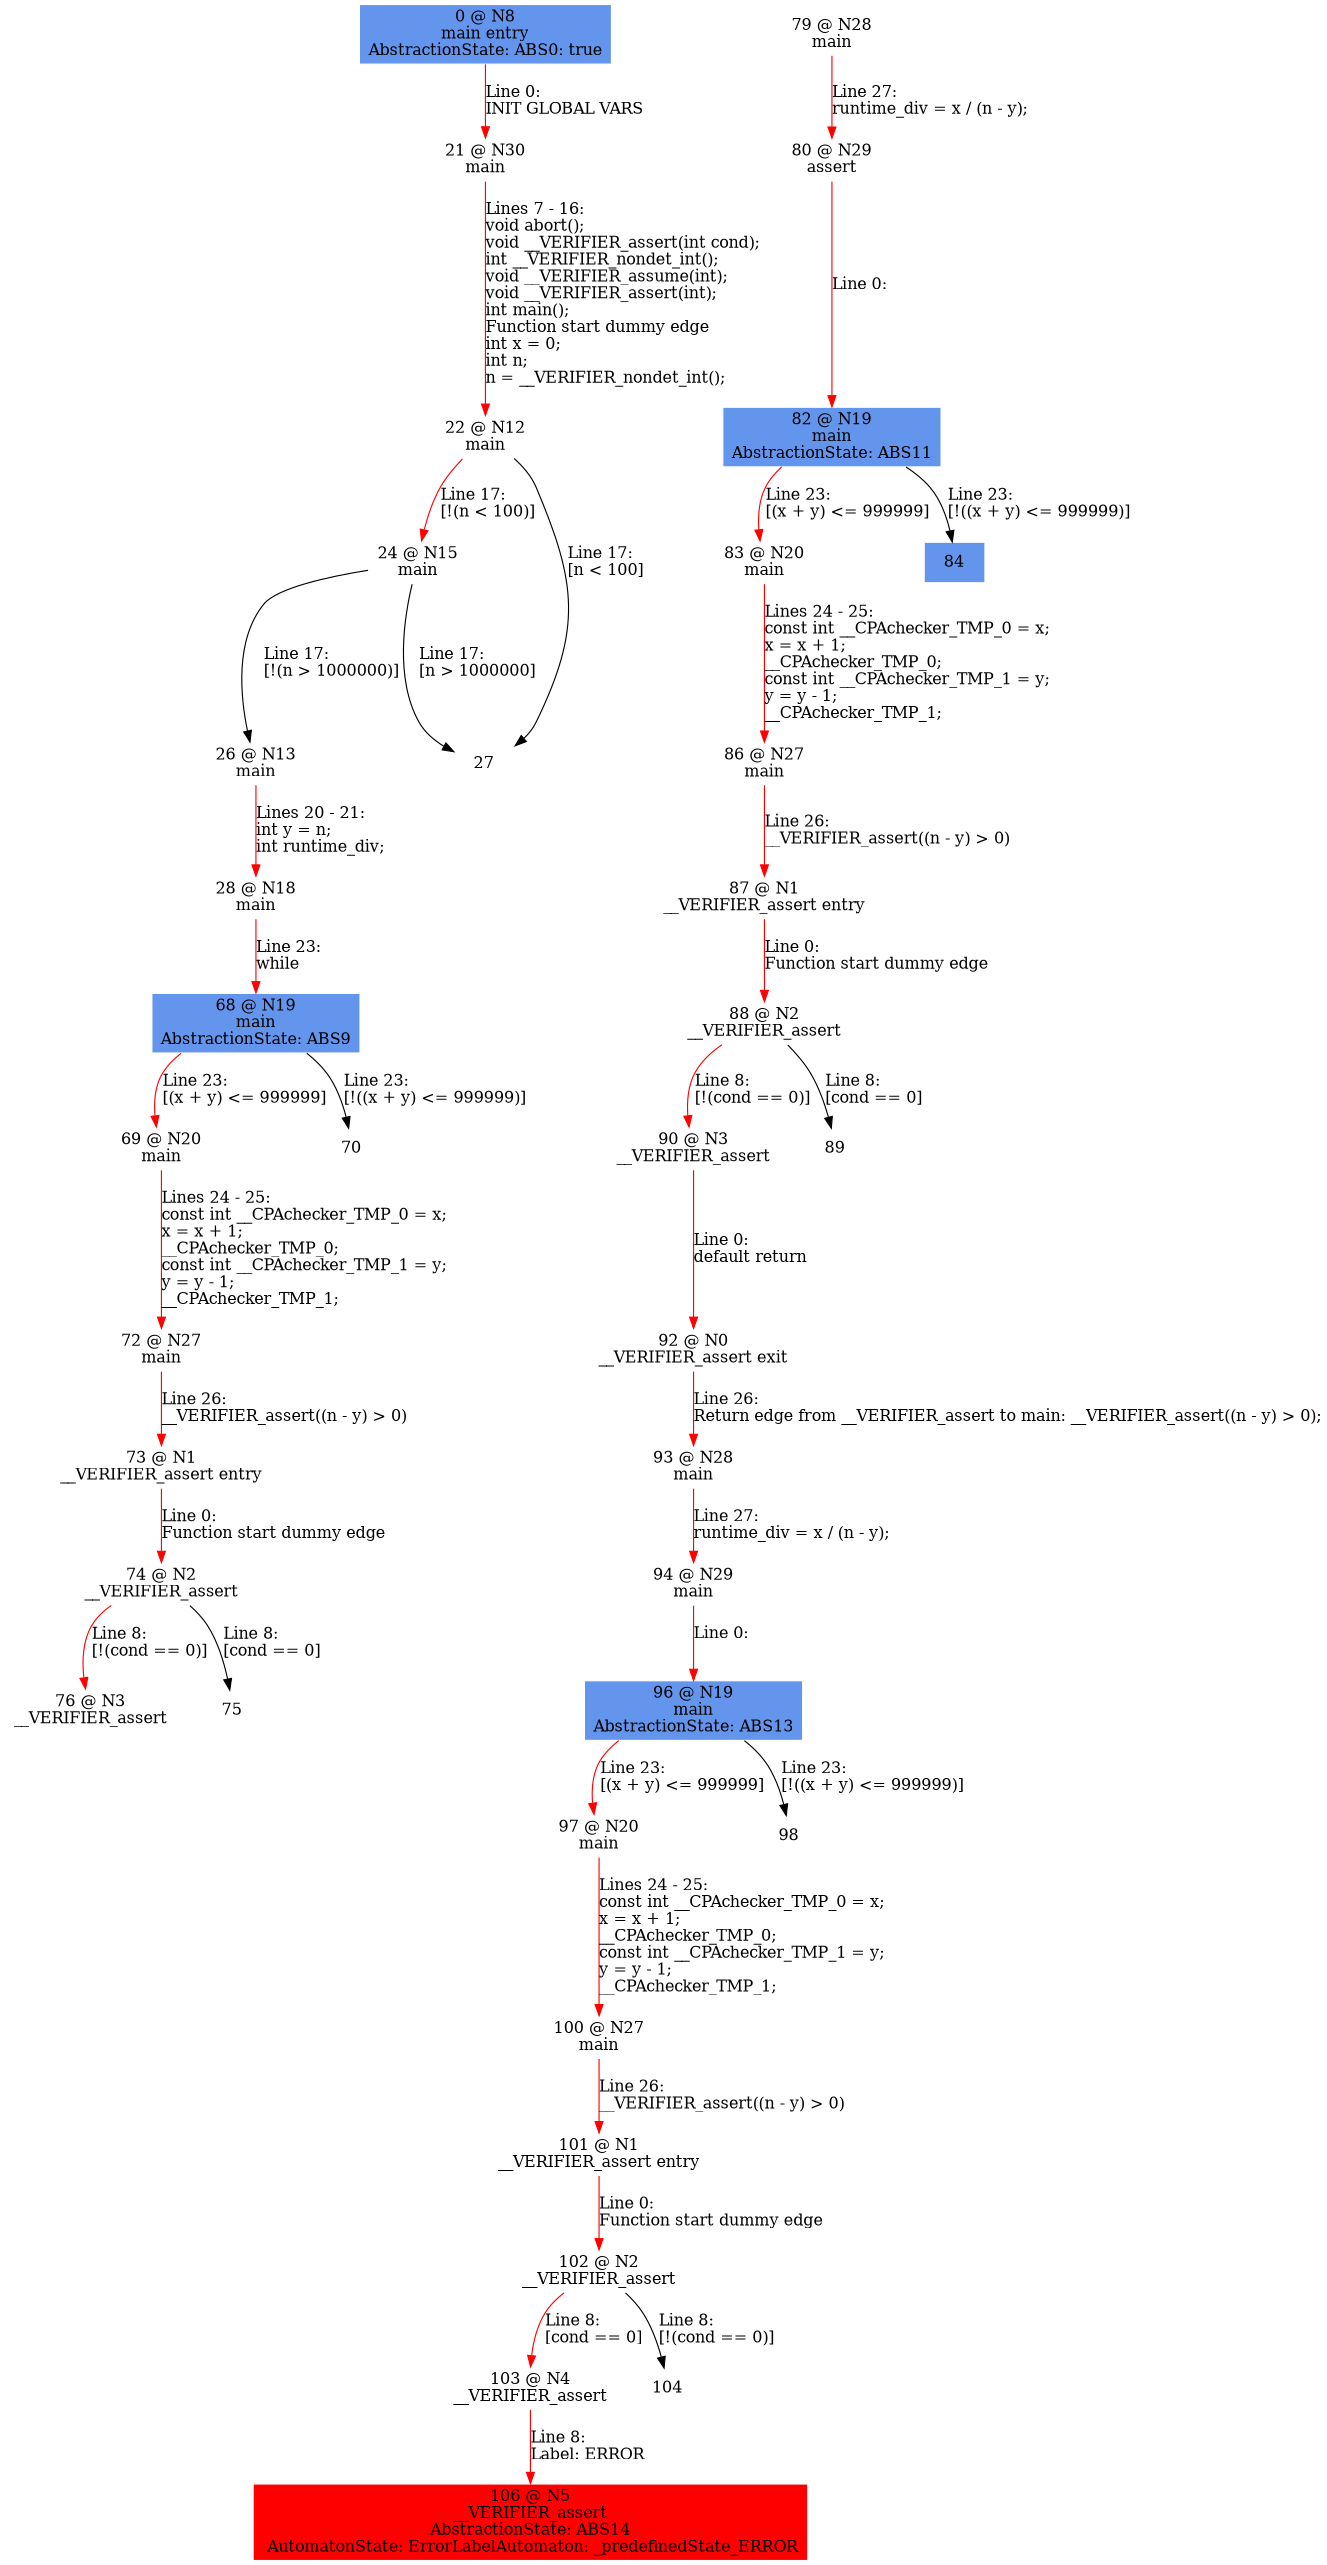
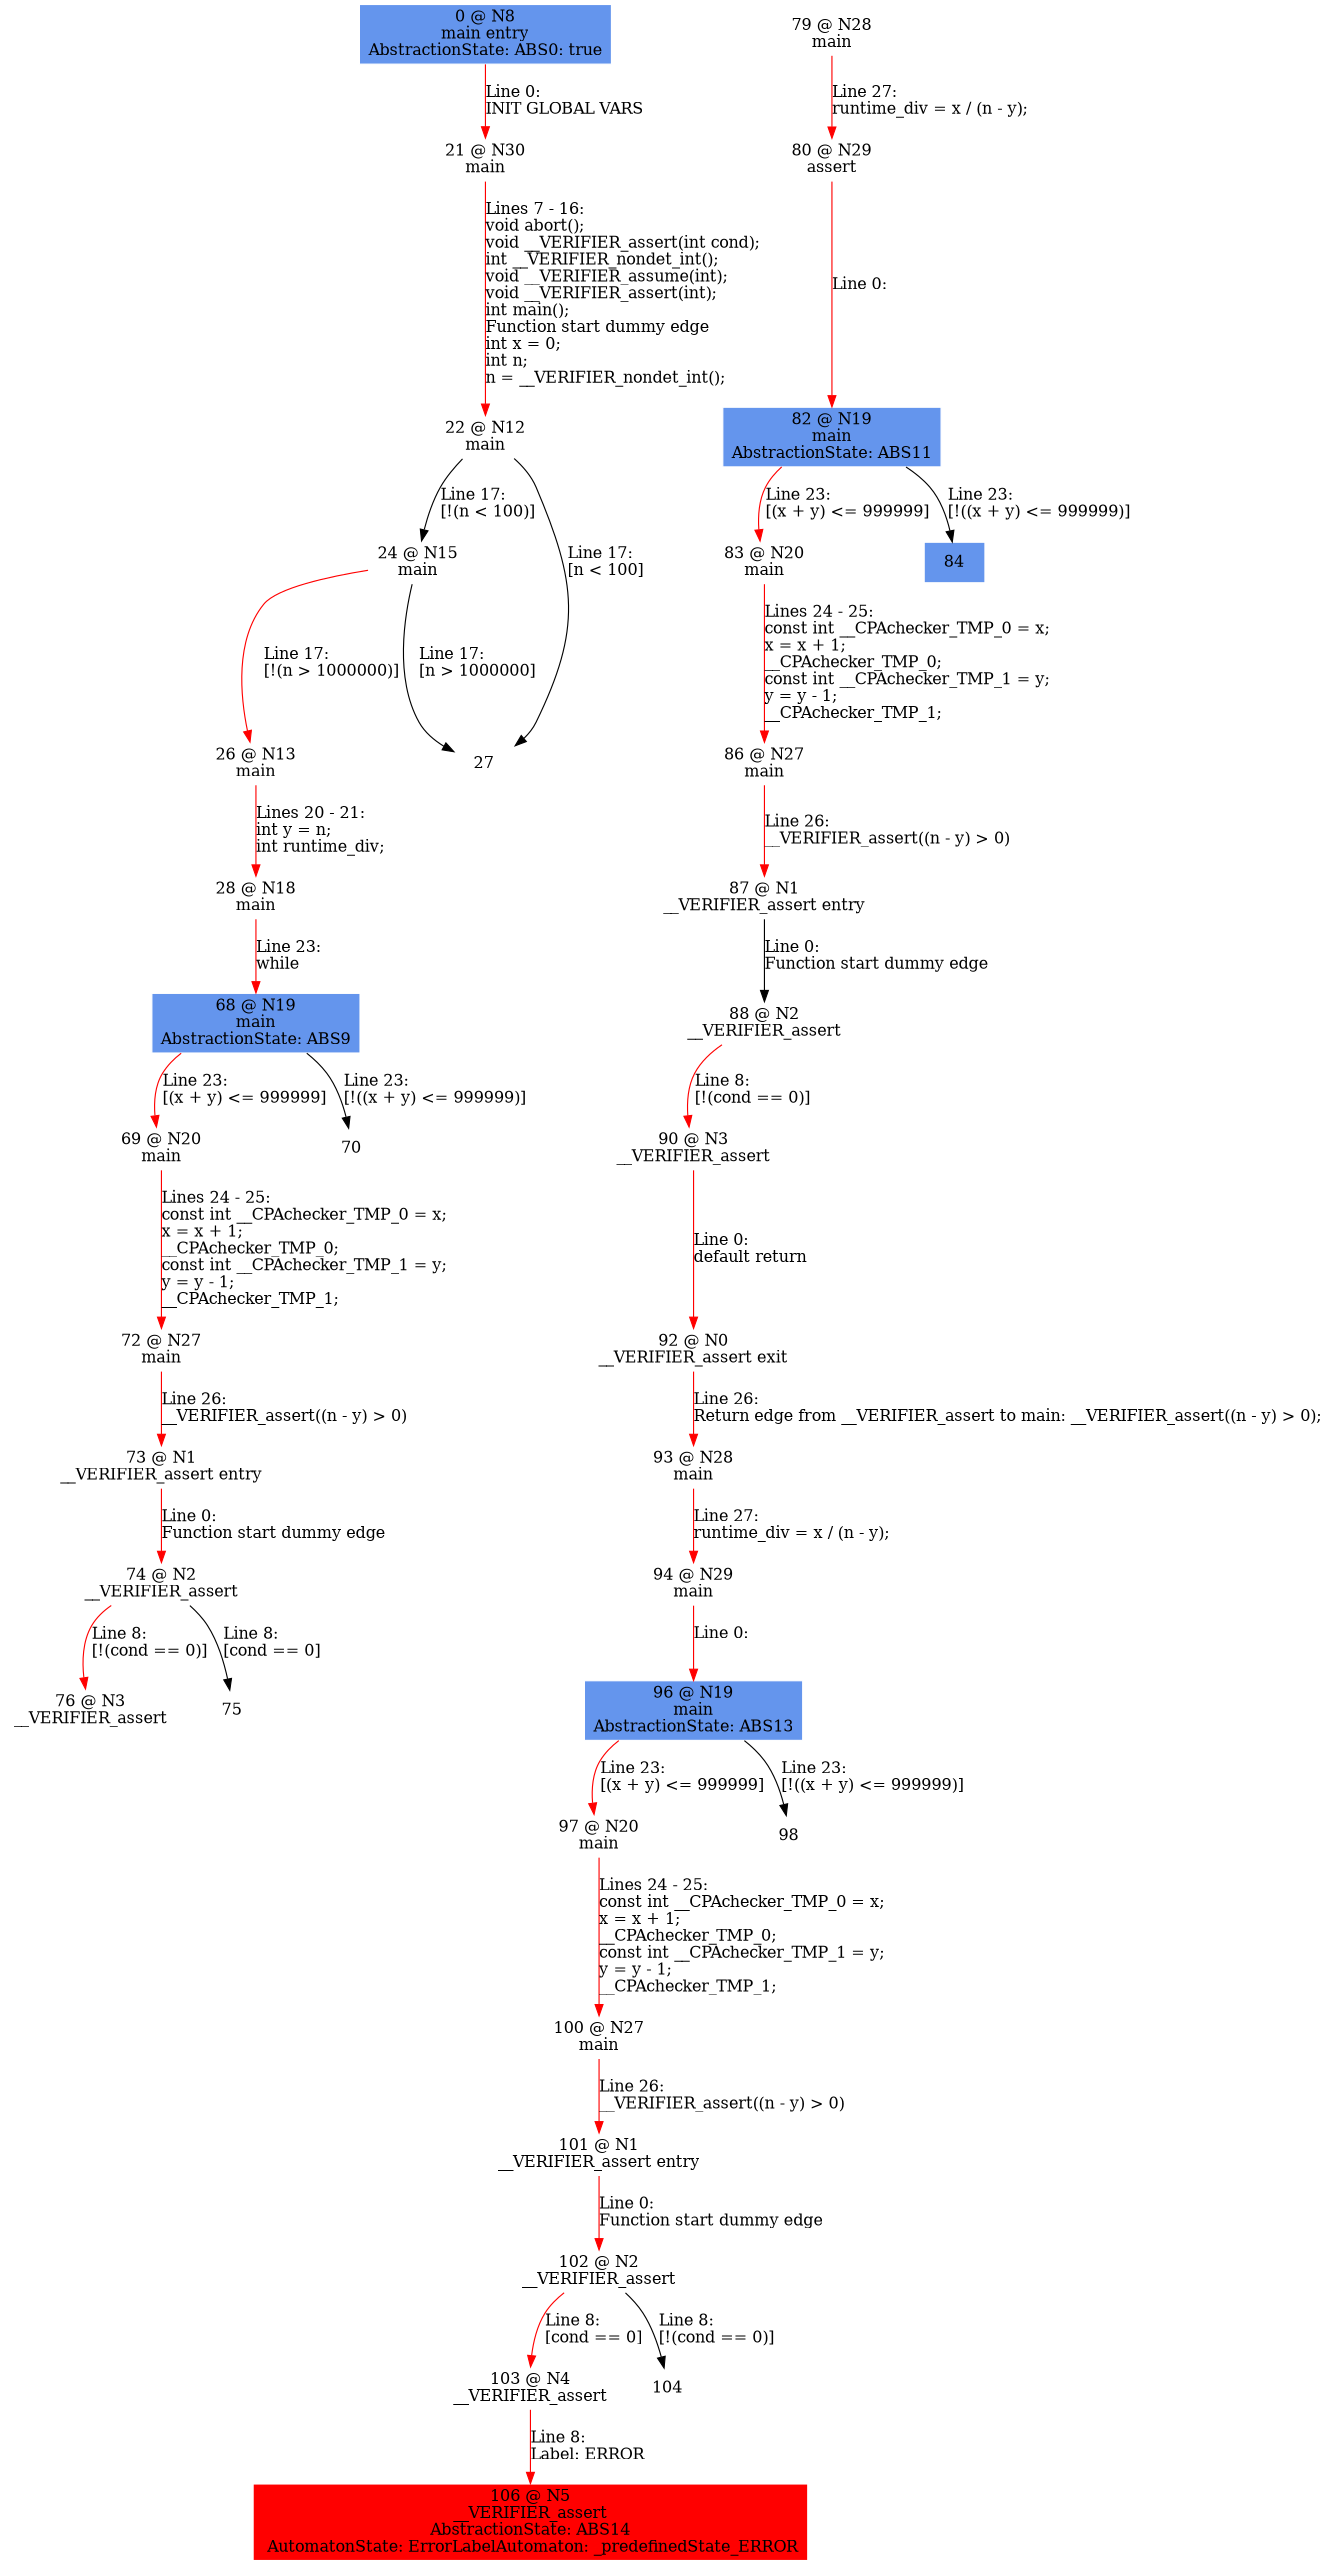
edge "22 @ N12 main" -> "24 @ N15 main": color red -> black
edge "24 @ N15 main" -> "26 @ N13 main": color black -> red
edge "87 @ N1 __VERIFIER_assert entry" -> "88 @ N2 __VERIFIER_assert": color red -> black
node "89": removed
